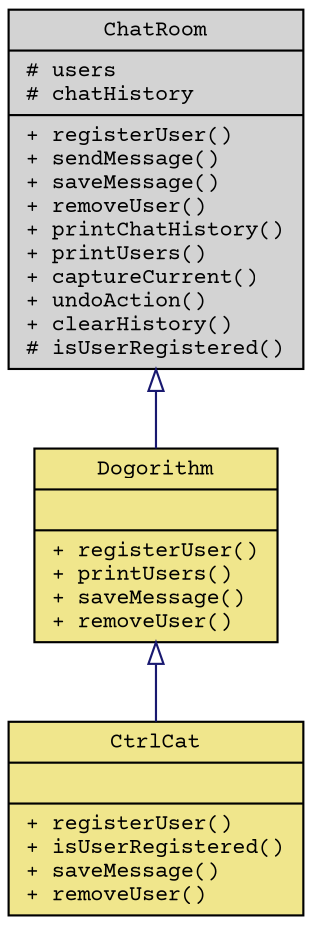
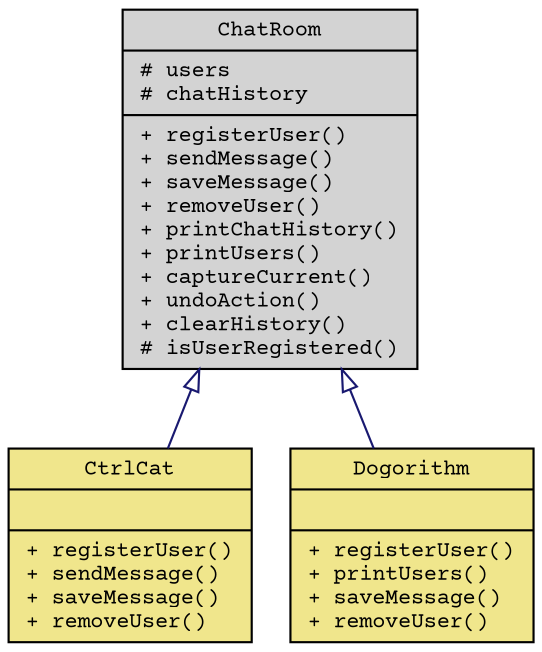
edge "CtrlCat" -> "Dogorithm": now "CtrlCat" -> "ChatRoom"
node "CtrlCat": text "+ isUserRegistered()" -> "+ sendMessage()"
